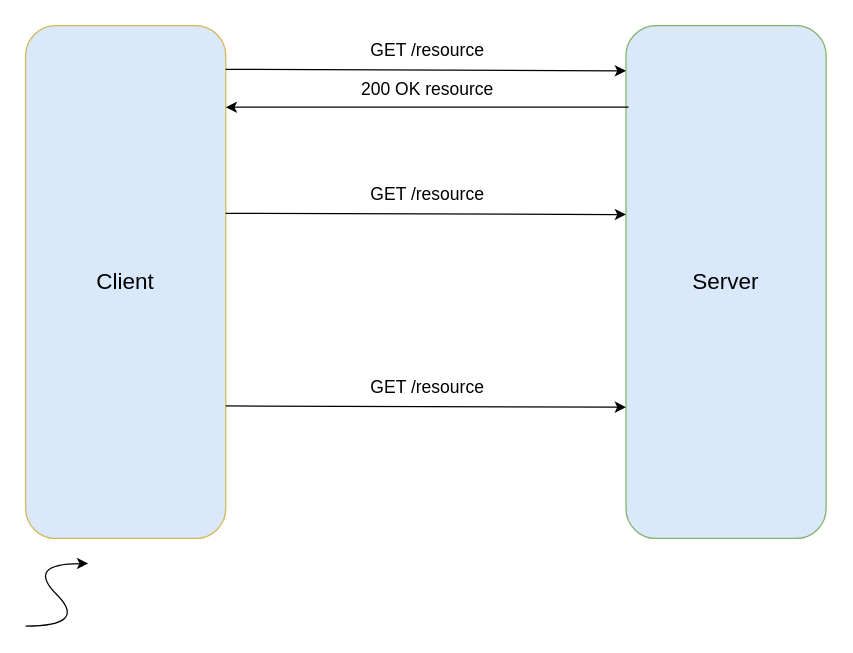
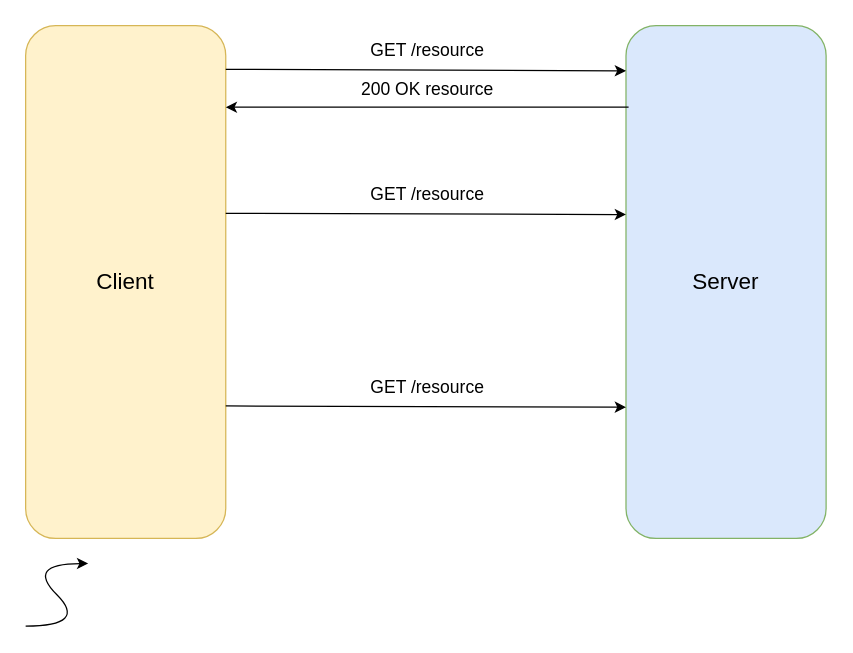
node "Client": fillcolor #dae8fc -> #fff2cc
